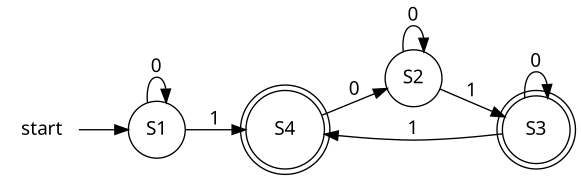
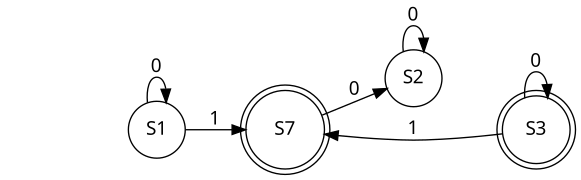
edge "S2" -> "S3": removed, label "1"
node "start": removed
node "S4": label "S4" -> "S7"
